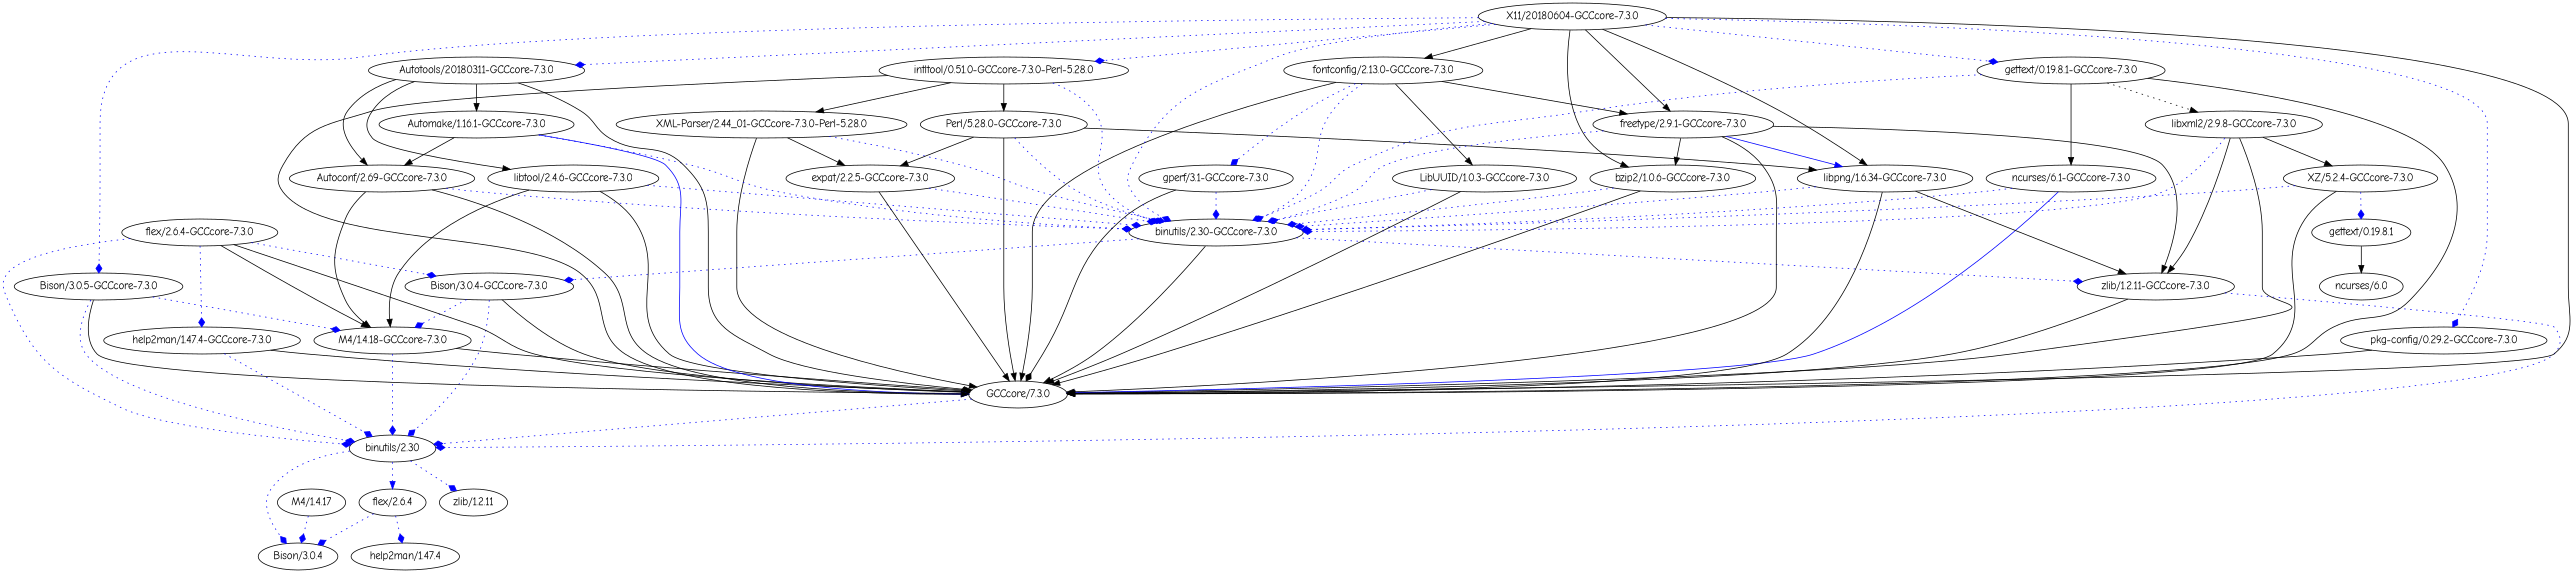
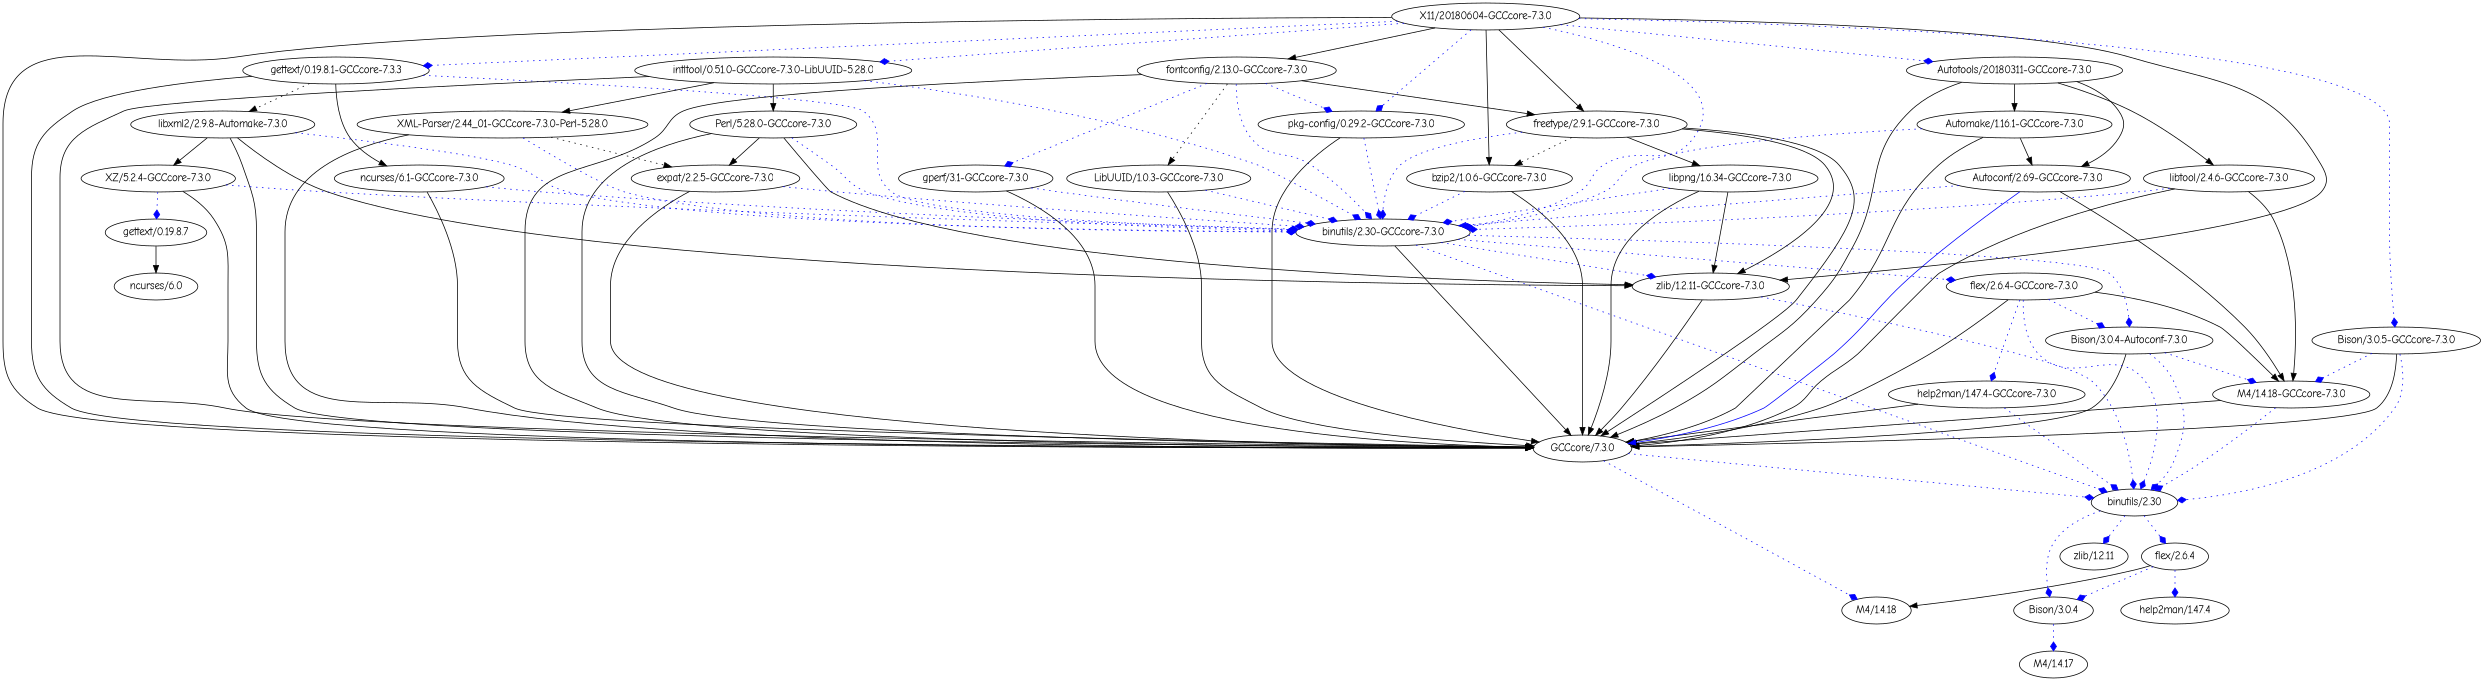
node "intltool/0.51.0-GCCcore-7.3.0-Perl-5.28.0": label "intltool/0.51.0-GCCcore-7.3.0-Perl-5.28.0" -> "intltool/0.51.0-GCCcore-7.3.0-LibUUID-5.28.0"
node "gettext/0.19.8.1-GCCcore-7.3.0": label "gettext/0.19.8.1-GCCcore-7.3.0" -> "gettext/0.19.8.1-GCCcore-7.3.3"
edge "X11/20180604-GCCcore-7.3.0" -> "libpng/1.6.34-GCCcore-7.3.0": now "X11/20180604-GCCcore-7.3.0" -> "zlib/1.2.11-GCCcore-7.3.0"
edge "fontconfig/2.13.0-GCCcore-7.3.0" -> "pkg-config/0.29.2-GCCcore-7.3.0": added
edge "fontconfig/2.13.0-GCCcore-7.3.0" -> "LibUUID/1.0.3-GCCcore-7.3.0": style solid -> dotted
node "libxml2/2.9.8-GCCcore-7.3.0": label "libxml2/2.9.8-GCCcore-7.3.0" -> "libxml2/2.9.8-Automake-7.3.0"
edge "Perl/5.28.0-GCCcore-7.3.0" -> "libpng/1.6.34-GCCcore-7.3.0": now "Perl/5.28.0-GCCcore-7.3.0" -> "zlib/1.2.11-GCCcore-7.3.0"
edge "freetype/2.9.1-GCCcore-7.3.0" -> "bzip2/1.0.6-GCCcore-7.3.0": style solid -> dotted
edge "XML-Parser/2.44_01-GCCcore-7.3.0-Perl-5.28.0" -> "expat/2.2.5-GCCcore-7.3.0": style solid -> dotted
edge "freetype/2.9.1-GCCcore-7.3.0" -> "libpng/1.6.34-GCCcore-7.3.0": color blue -> black
edge "pkg-config/0.29.2-GCCcore-7.3.0" -> "binutils/2.30-GCCcore-7.3.0": added
edge "Autoconf/2.69-GCCcore-7.3.0" -> "binutils/2.30-GCCcore-7.3.0": arrowhead diamond -> normal
node "gettext/0.19.8.1": label "gettext/0.19.8.1" -> "gettext/0.19.8.7"
edge "binutils/2.30-GCCcore-7.3.0" -> "flex/2.6.4-GCCcore-7.3.0": added
edge "gperf/3.1-GCCcore-7.3.0" -> "GCCcore/7.3.0": arrowhead diamond -> normal
node "Bison/3.0.4-GCCcore-7.3.0": label "Bison/3.0.4-GCCcore-7.3.0" -> "Bison/3.0.4-Autoconf-7.3.0"
edge "Automake/1.16.1-GCCcore-7.3.0" -> "GCCcore/7.3.0": color blue -> black
edge "Autoconf/2.69-GCCcore-7.3.0" -> "GCCcore/7.3.0": color black -> blue
edge "binutils/2.30-GCCcore-7.3.0" -> "binutils/2.30": added
edge "ncurses/6.1-GCCcore-7.3.0" -> "GCCcore/7.3.0": color blue -> black
edge "binutils/2.30" -> "flex/2.6.4": arrowhead normal -> diamond
edge "M4/1.4.17" -> "Bison/3.0.4": reversed
node "M4/1.4.18": added
